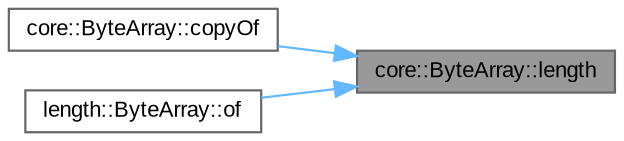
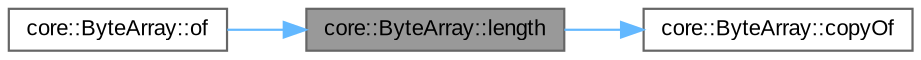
edge "core::ByteArray::copyOf" -> "core::ByteArray::length": reversed
node "length::ByteArray::of": label "length::ByteArray::of" -> "core::ByteArray::of"
